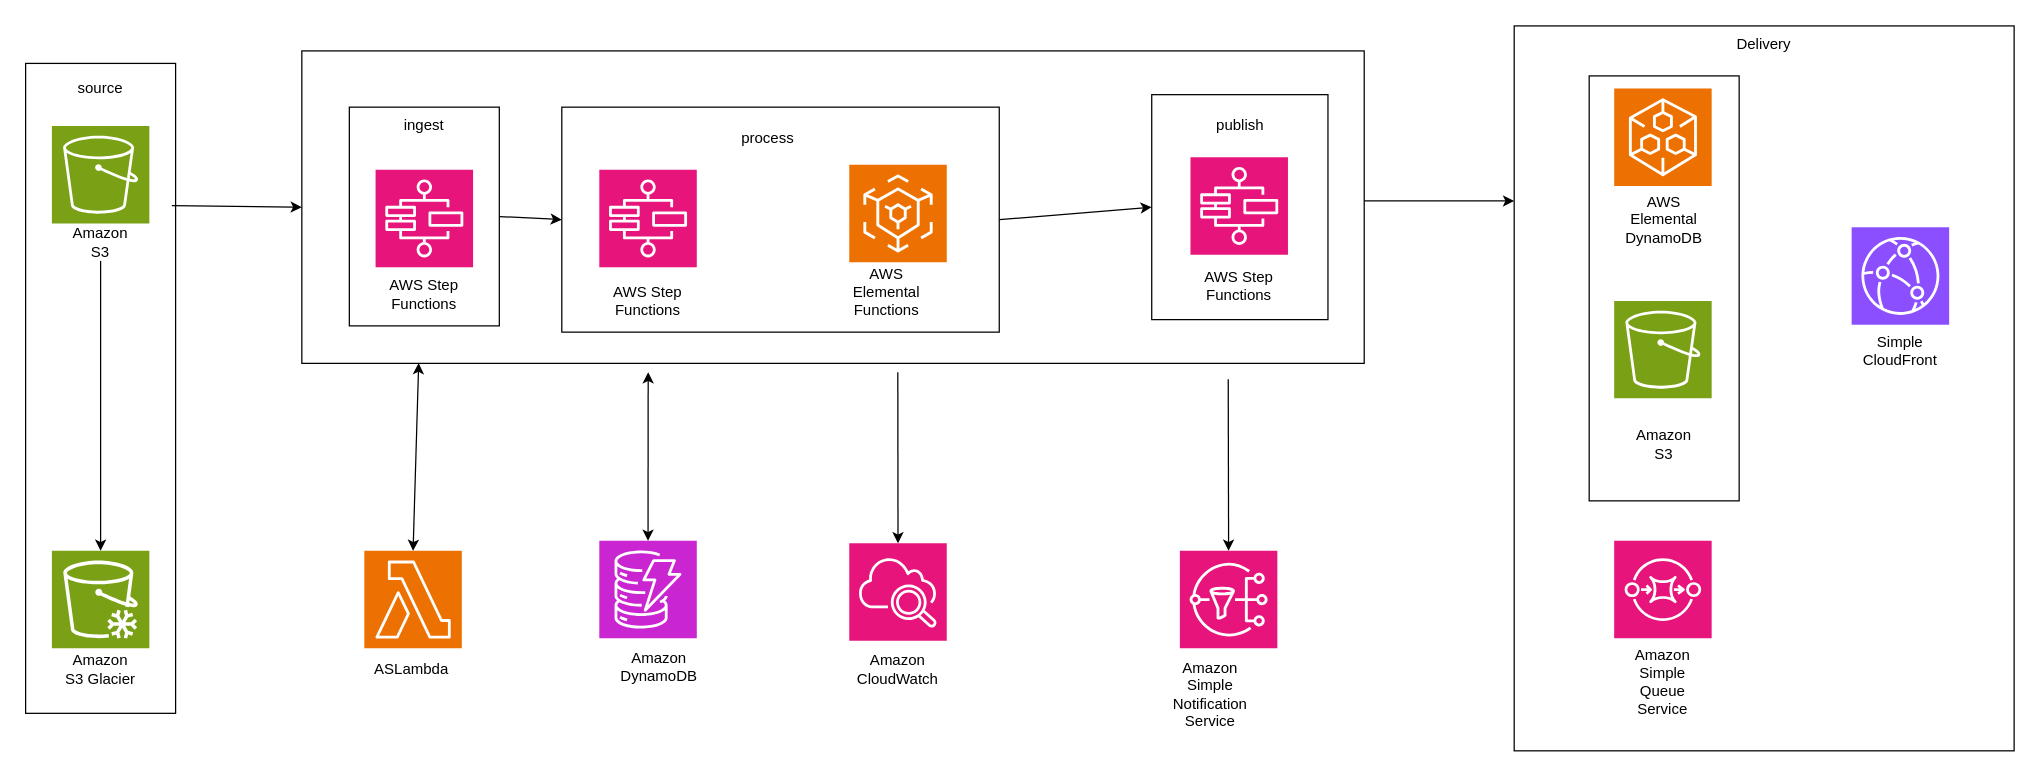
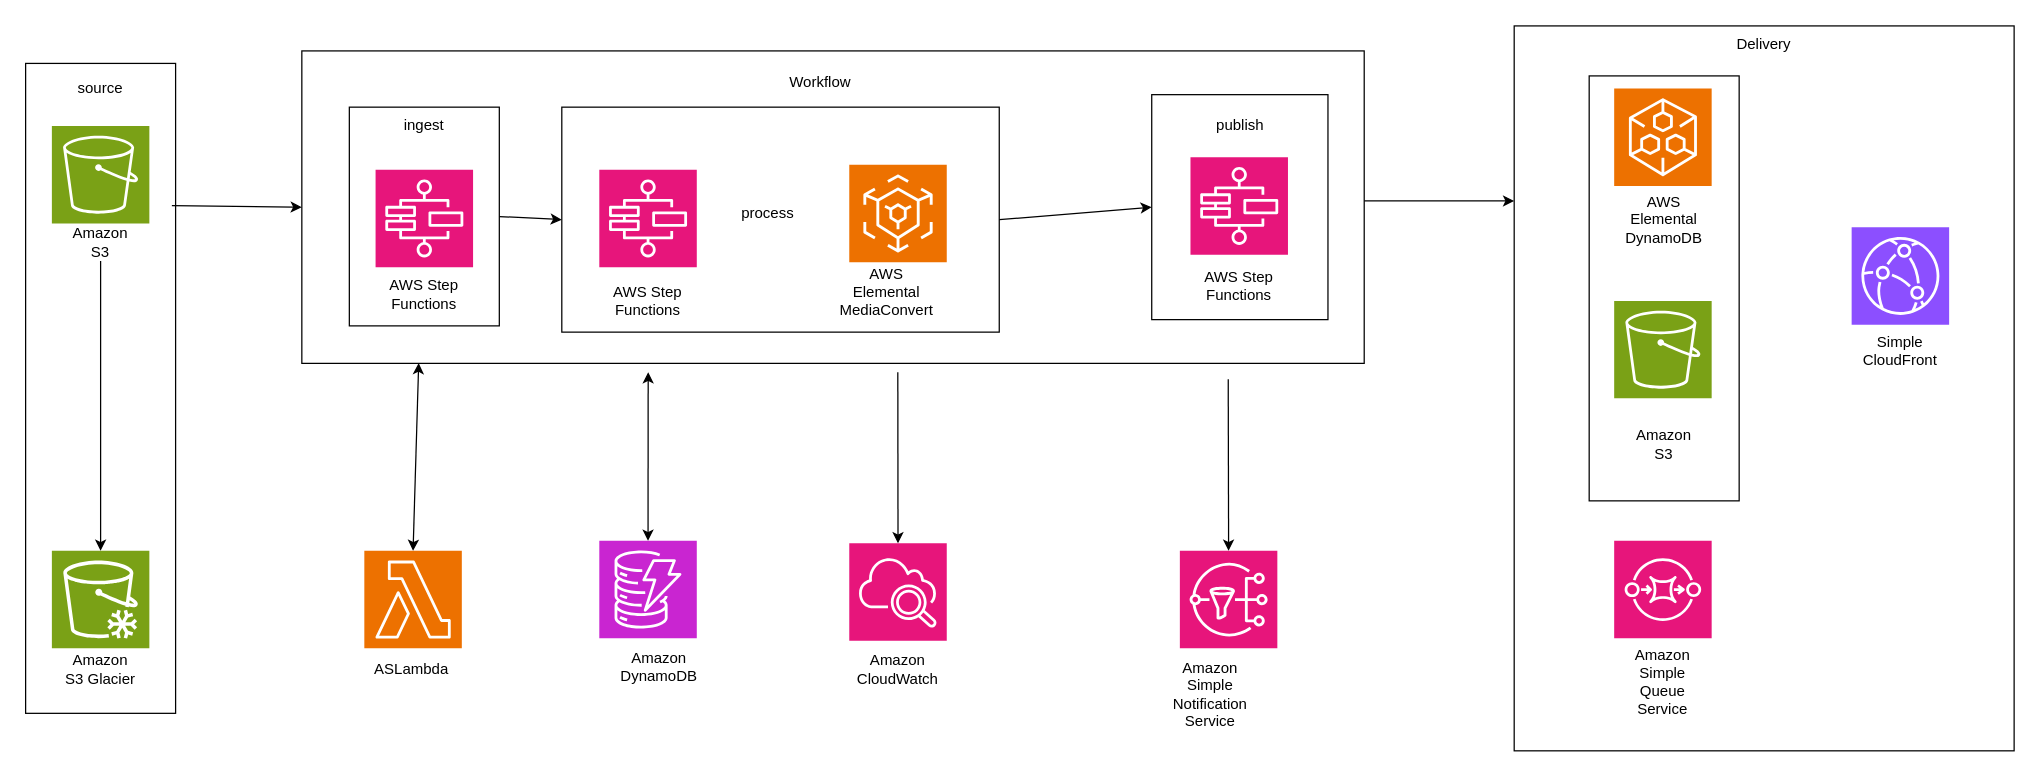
node "Workflow": added
node "process": moved (768, 138) -> (768, 213)
node "AWS Elemental Functions": label "AWS Elemental Functions" -> "AWS Elemental MediaConvert"
